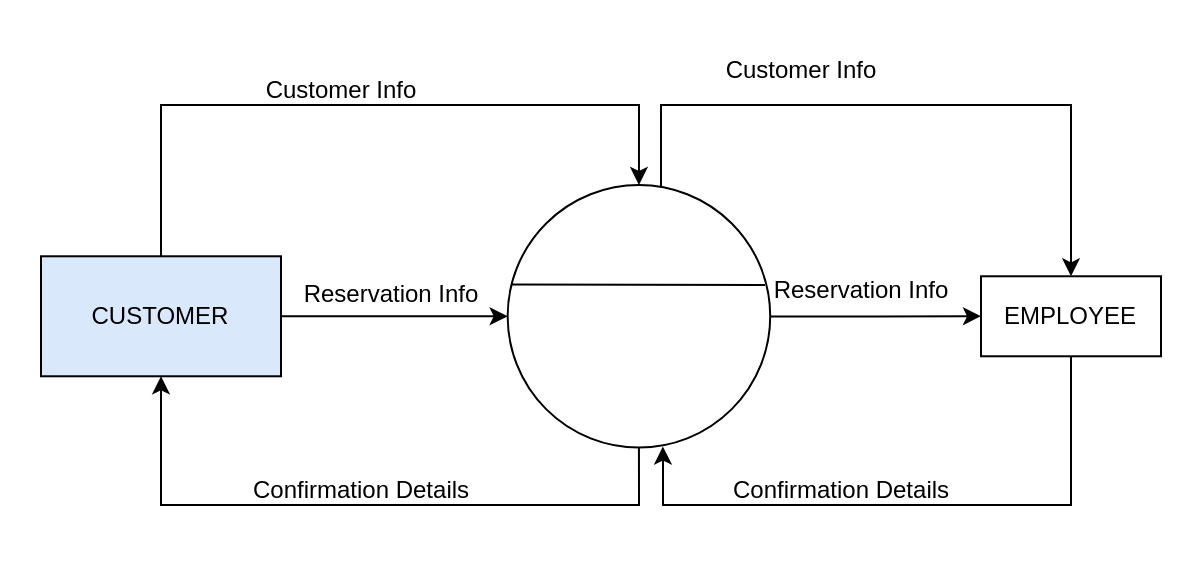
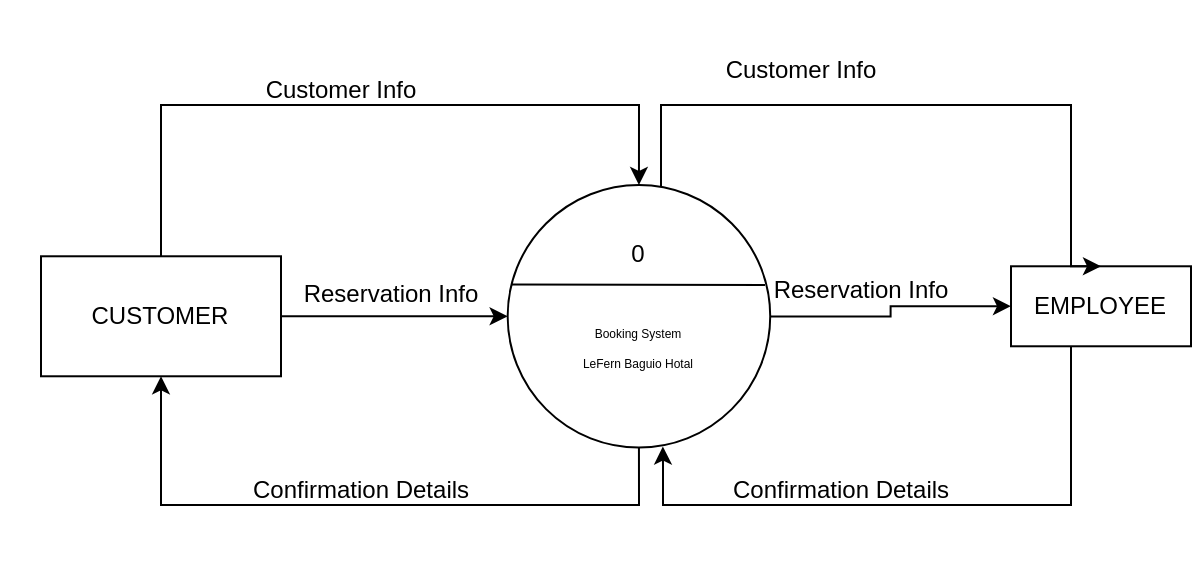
node "0": added
node "CUSTOMER": fillcolor #dae8fc -> #ffffff
node "EMPLOYEE": moved (1071, 316) -> (1101, 306)
node "Booking System LeFern Baguio Hotal": added
